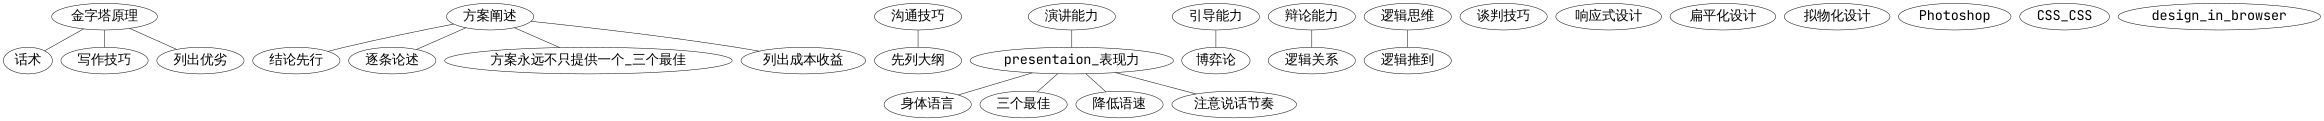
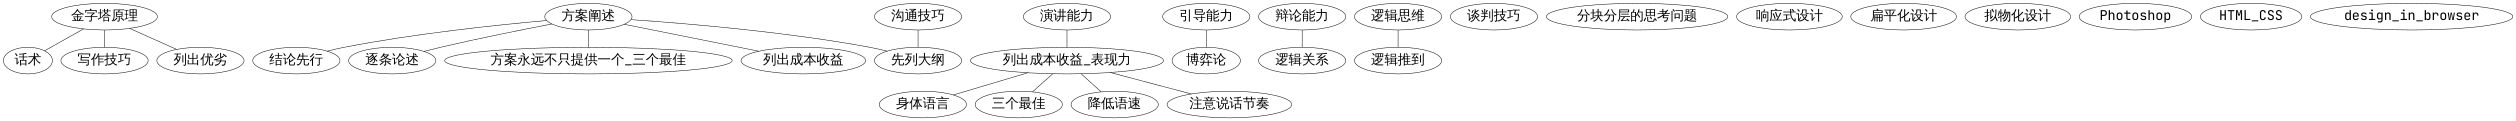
node "分块分层的思考问题": added
node "CSS_CSS": label "CSS_CSS" -> "HTML_CSS"
edge "方案阐述" -- "先列大纲": added
node "presentaion_表现力": label "presentaion_表现力" -> "列出成本收益_表现力"
